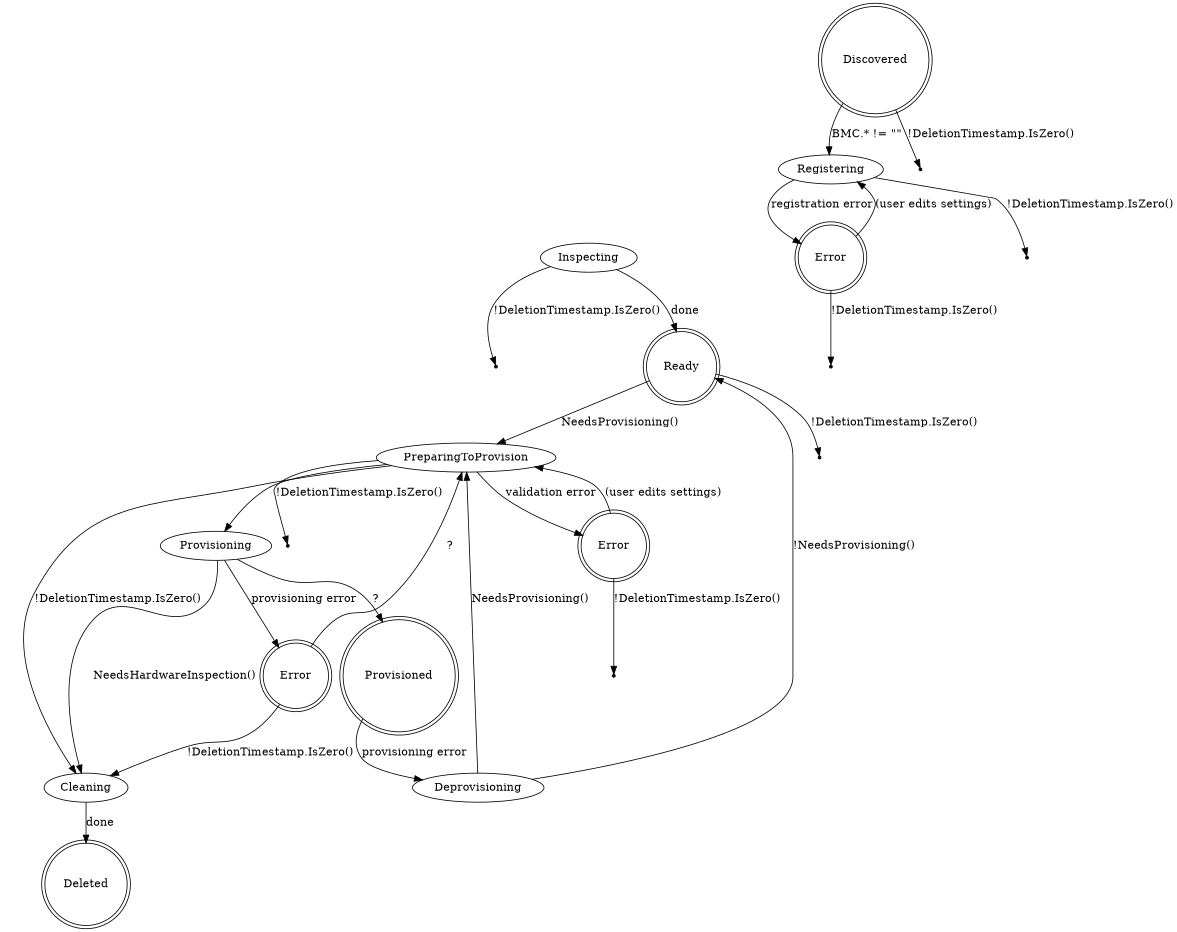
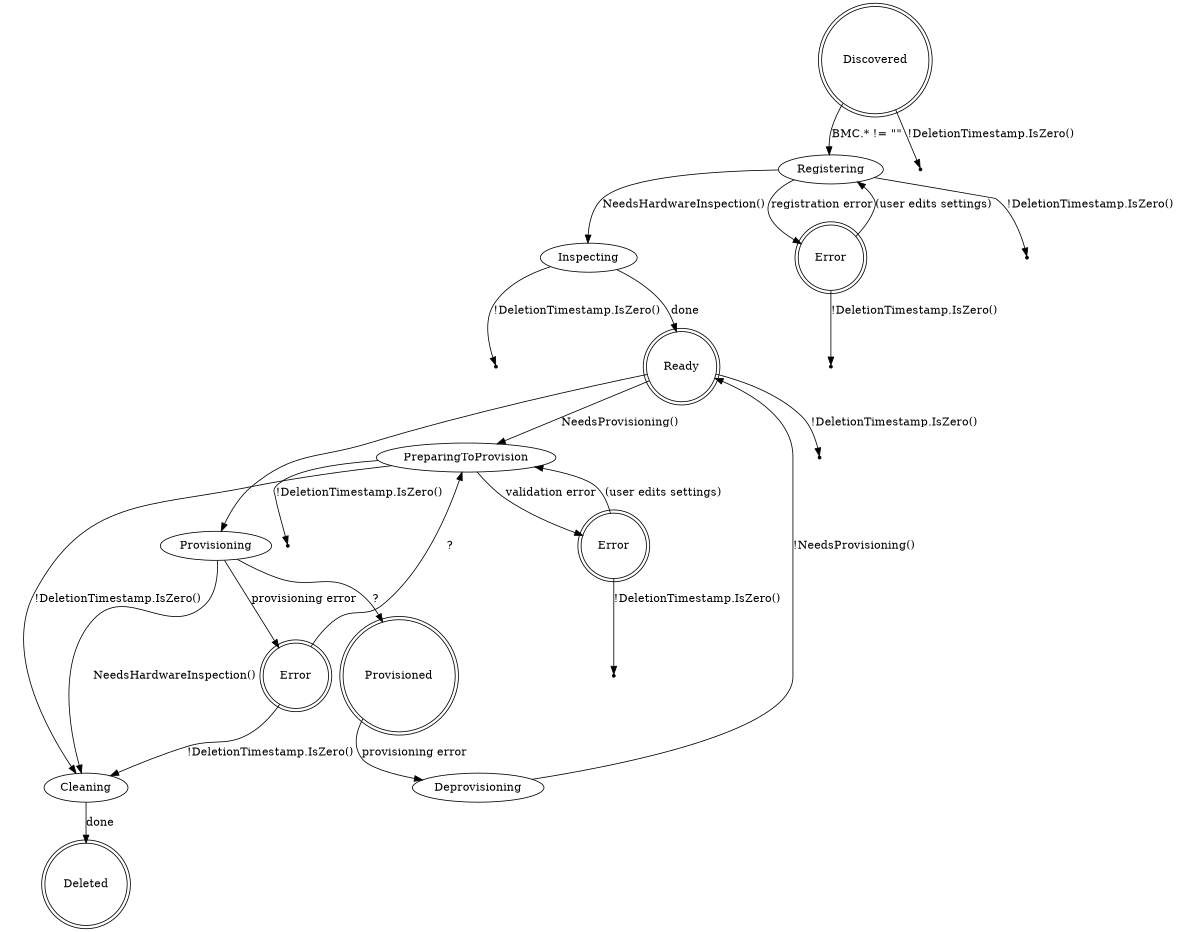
edge "Registering" -> "Inspecting": added, label "NeedsHardwareInspection()"
edge "PreparingToProvision" -> "Provisioning": now "Ready" -> "Provisioning"
edge "Deprovisioning" -> "PreparingToProvision": removed, label "NeedsProvisioning()"
